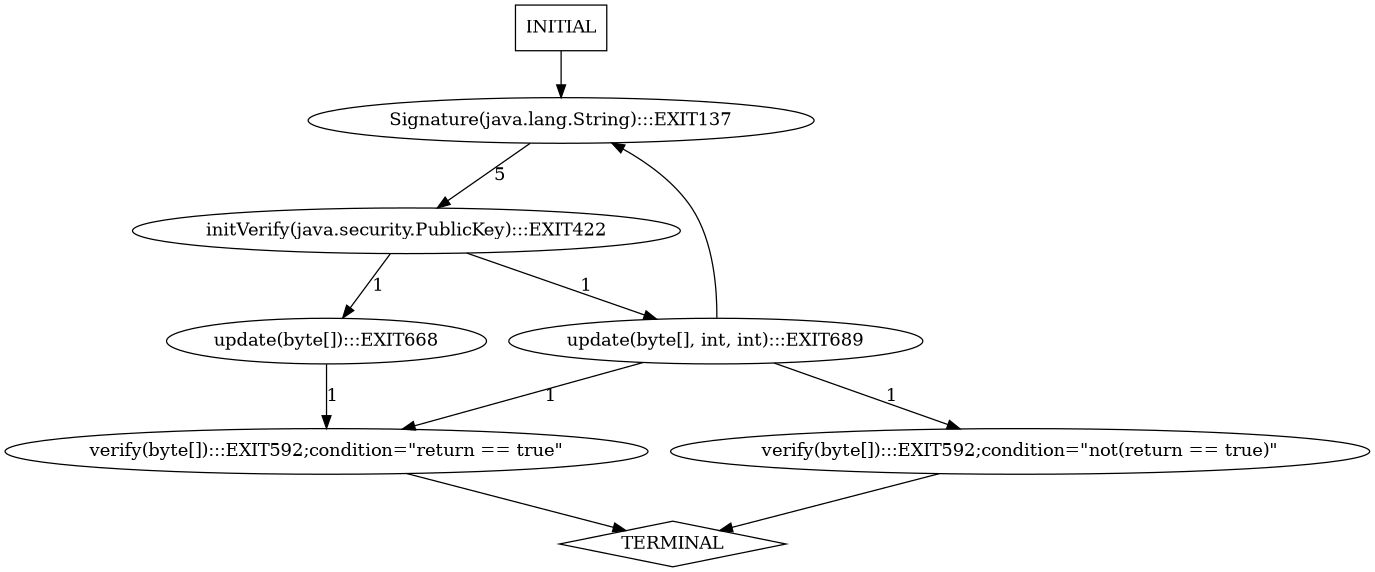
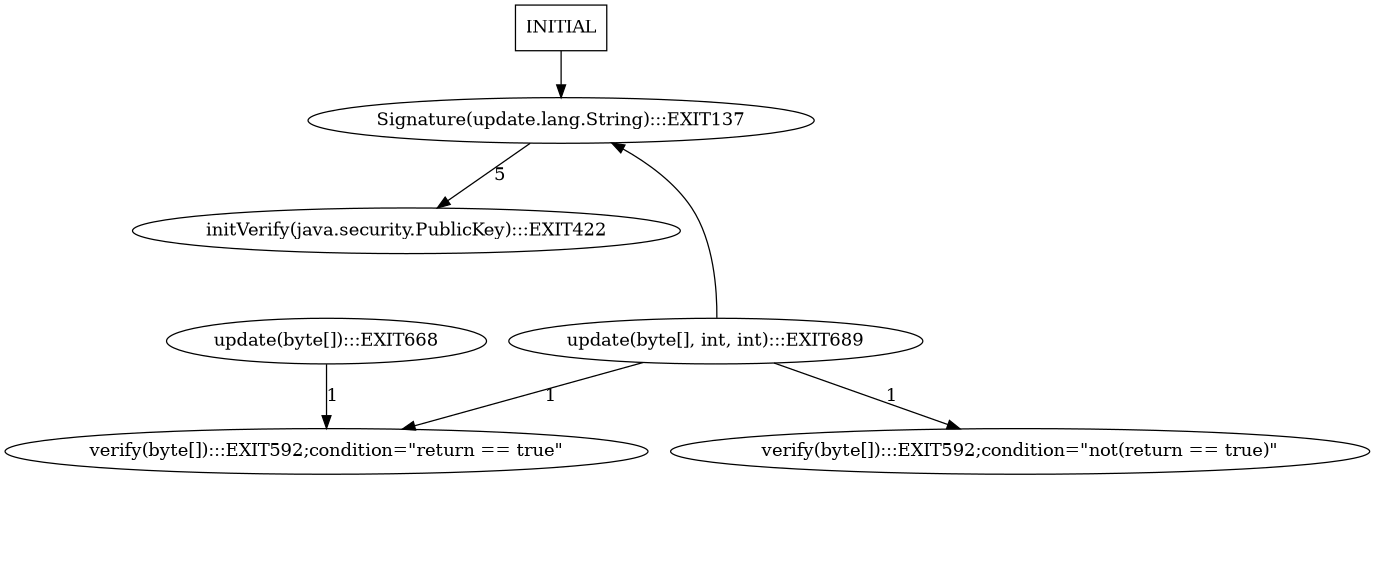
node "Signature(java.lang.String):::EXIT137": label "Signature(java.lang.String):::EXIT137" -> "Signature(update.lang.String):::EXIT137"
edge "initVerify(java.security.PublicKey):::EXIT422" -> "update(byte[]):::EXIT668": removed, label "1"
edge "initVerify(java.security.PublicKey):::EXIT422" -> "update(byte[], int, int):::EXIT689": removed, label "1"
node "TERMINAL": removed
